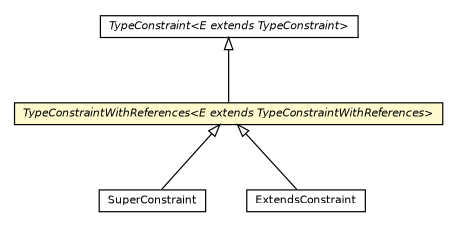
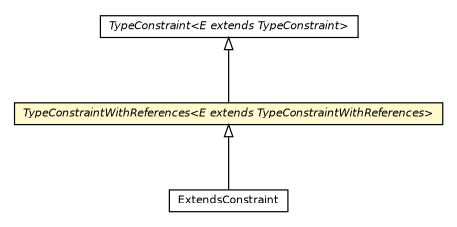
node "SuperConstraint": removed
